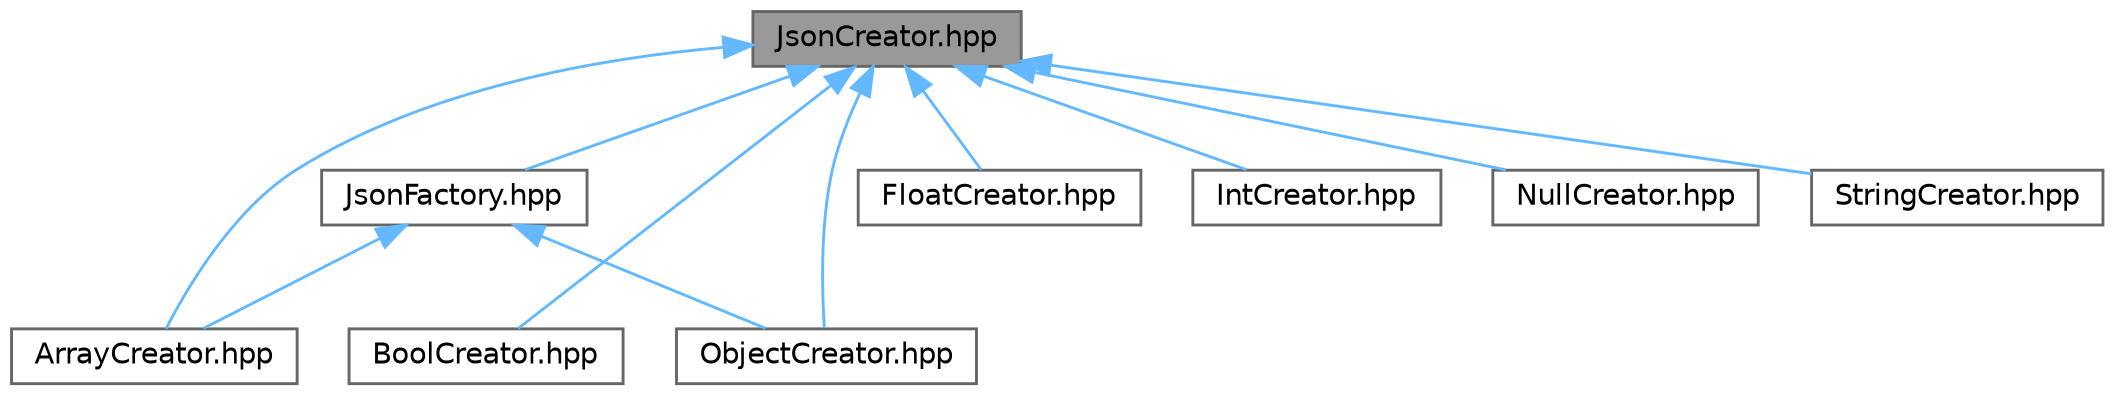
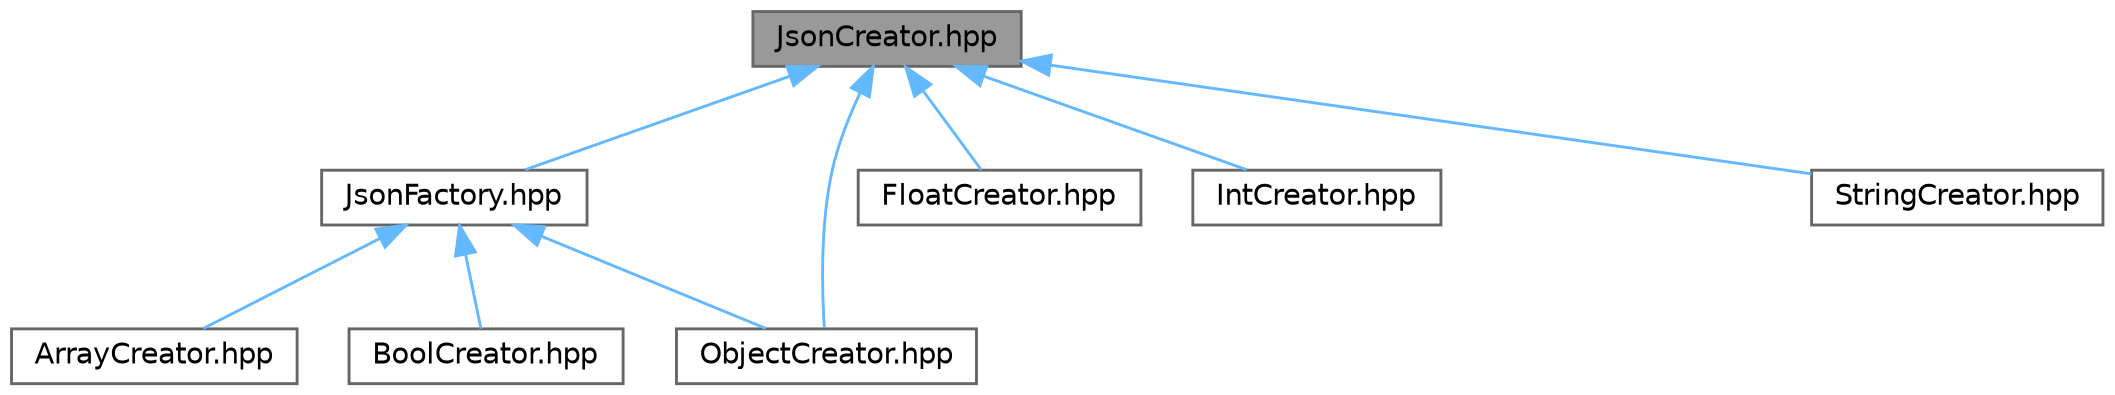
edge "ArrayCreator.hpp" -> "JsonCreator.hpp": removed
node "NullCreator.hpp": removed
edge "BoolCreator.hpp" -> "JsonCreator.hpp": now "BoolCreator.hpp" -> "JsonFactory.hpp"
